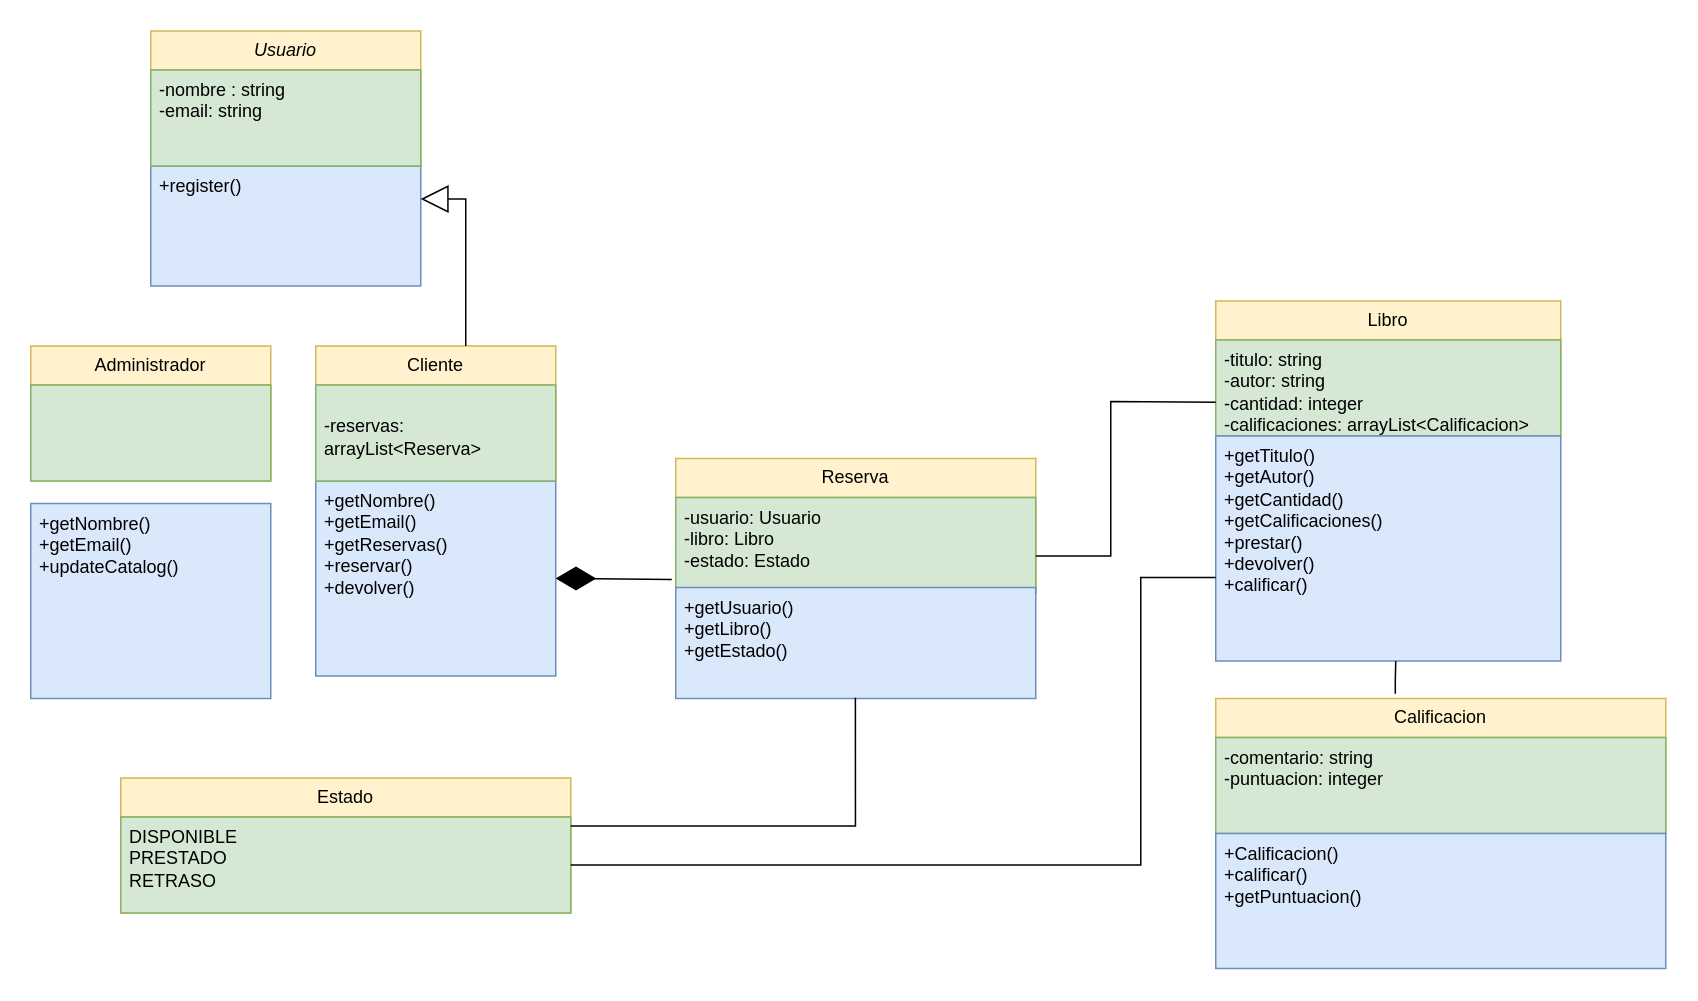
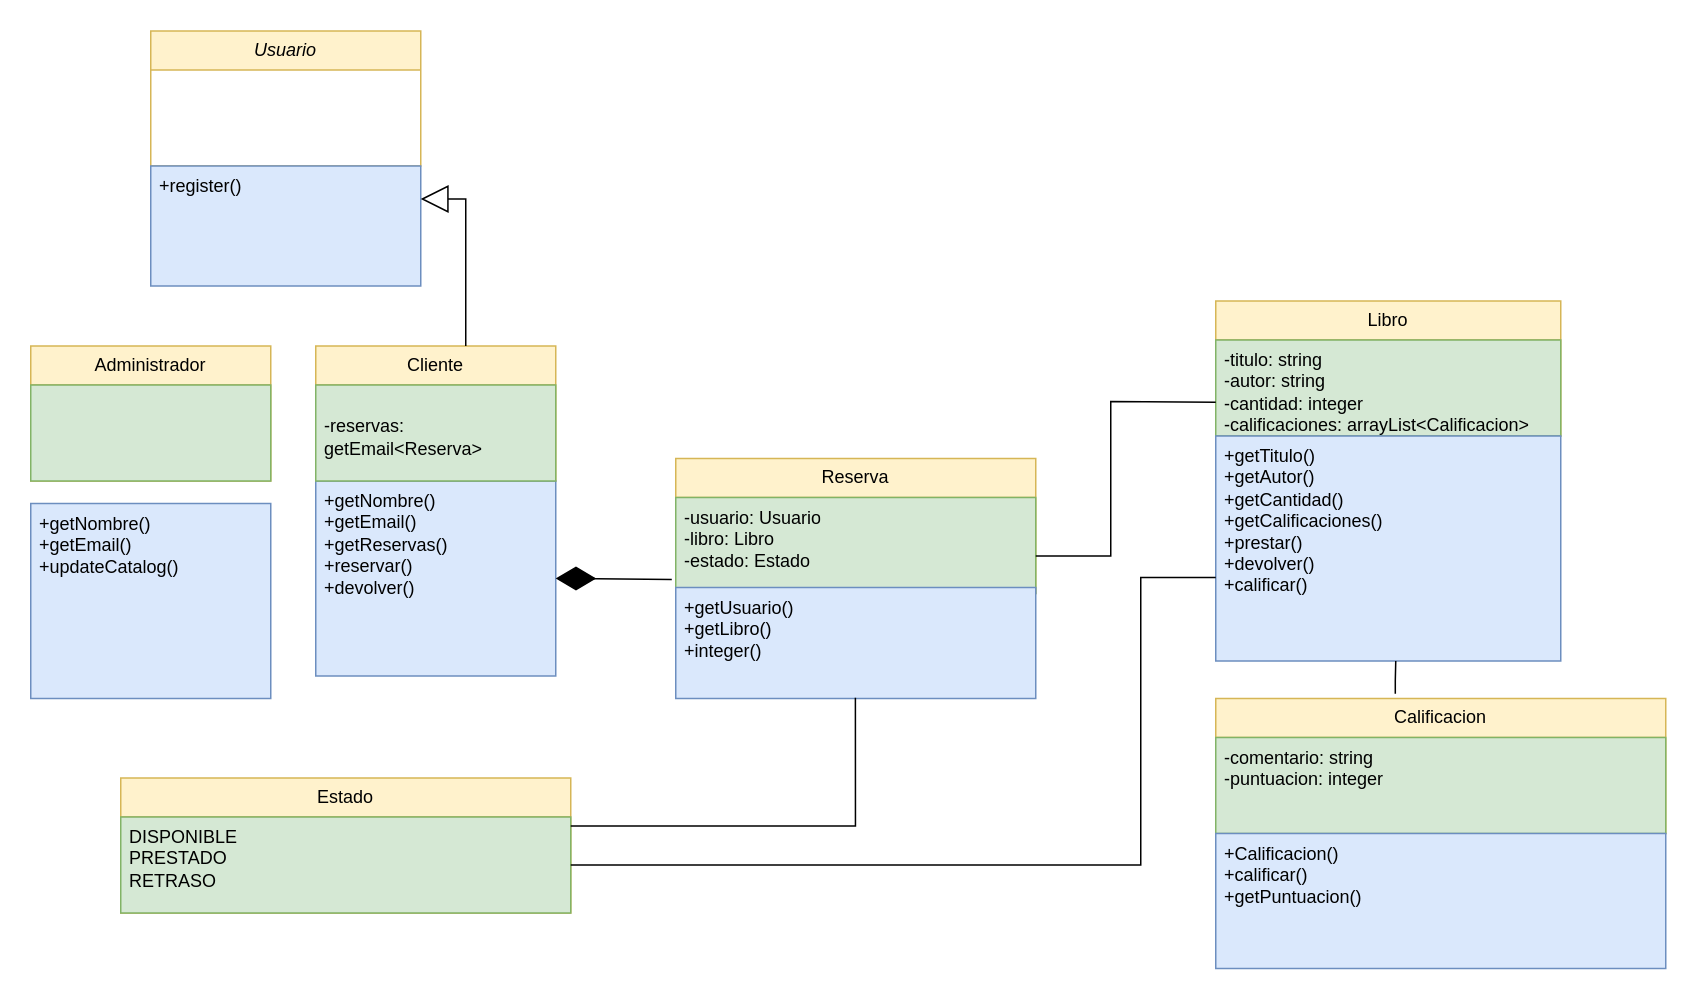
node "-nombre : string -email: string": removed
node "-reservas: arrayList<Reserva>": label "-reservas: arrayList<Reserva>" -> "-reservas: getEmail<Reserva>"
node "+getUsuario() +getLibro() +getEstado()": label "+getUsuario() +getLibro() +getEstado()" -> "+getUsuario() +getLibro() +integer()"
